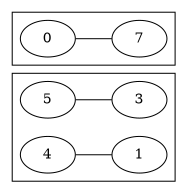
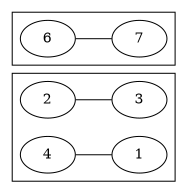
node "0": label "0" -> "6"
node "5": label "5" -> "2"
